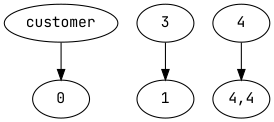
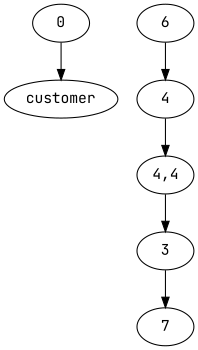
node "6": added
edge "customer" -> "0": reversed
node "1": label "1" -> "7"
edge "4,4" -> "3": added
